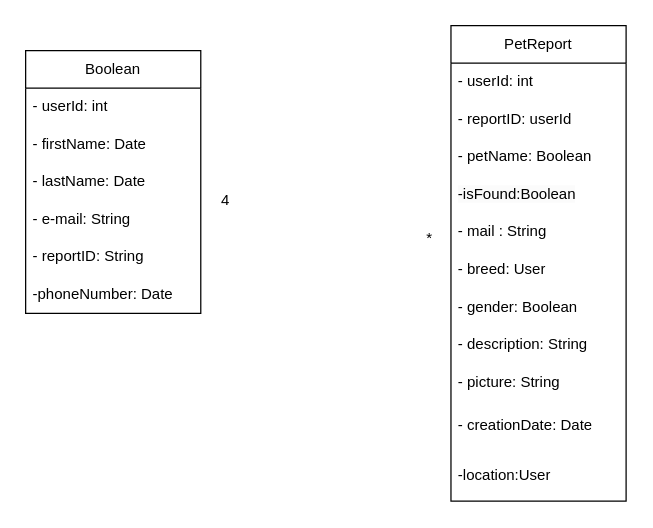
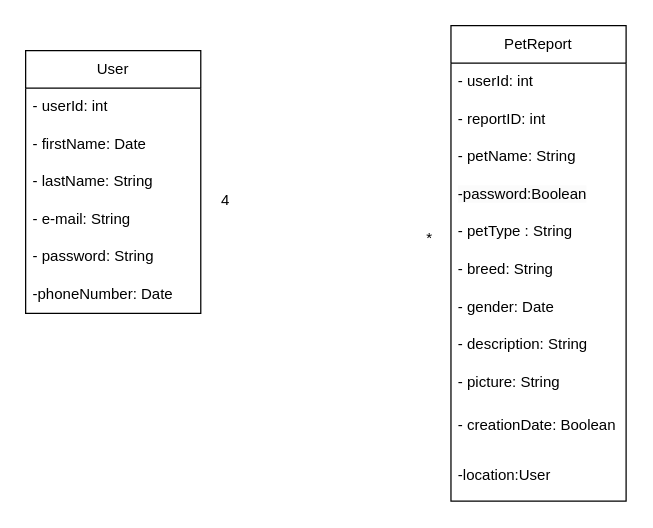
node "Boolean": label "Boolean" -> "User"
node "- reportID: userId": label "- reportID: userId" -> "- reportID: int"
node "- petName: Boolean": label "- petName: Boolean" -> "- petName: String"
node "- lastName: Date": label "- lastName: Date" -> "- lastName: String"
node "-isFound:Boolean": label "-isFound:Boolean" -> "-password:Boolean"
node "- mail : String": label "- mail : String" -> "- petType : String"
node "- reportID: String": label "- reportID: String" -> "- password: String"
node "- breed: User": label "- breed: User" -> "- breed: String"
node "- gender: Boolean": label "- gender: Boolean" -> "- gender: Date"
node "- creationDate: Date": label "- creationDate: Date" -> "- creationDate: Boolean"
